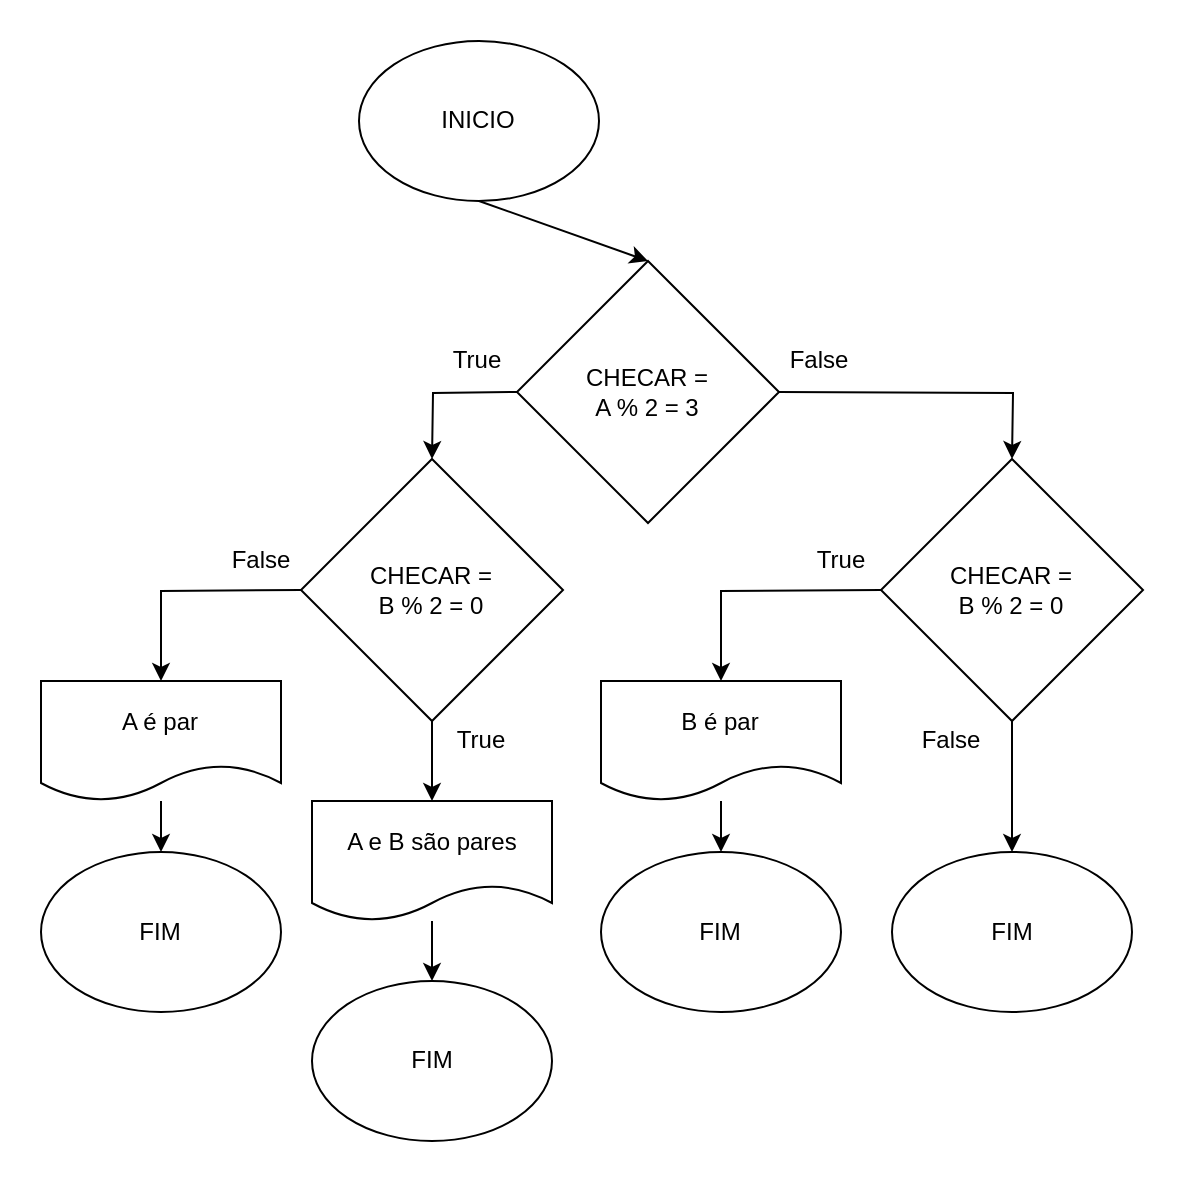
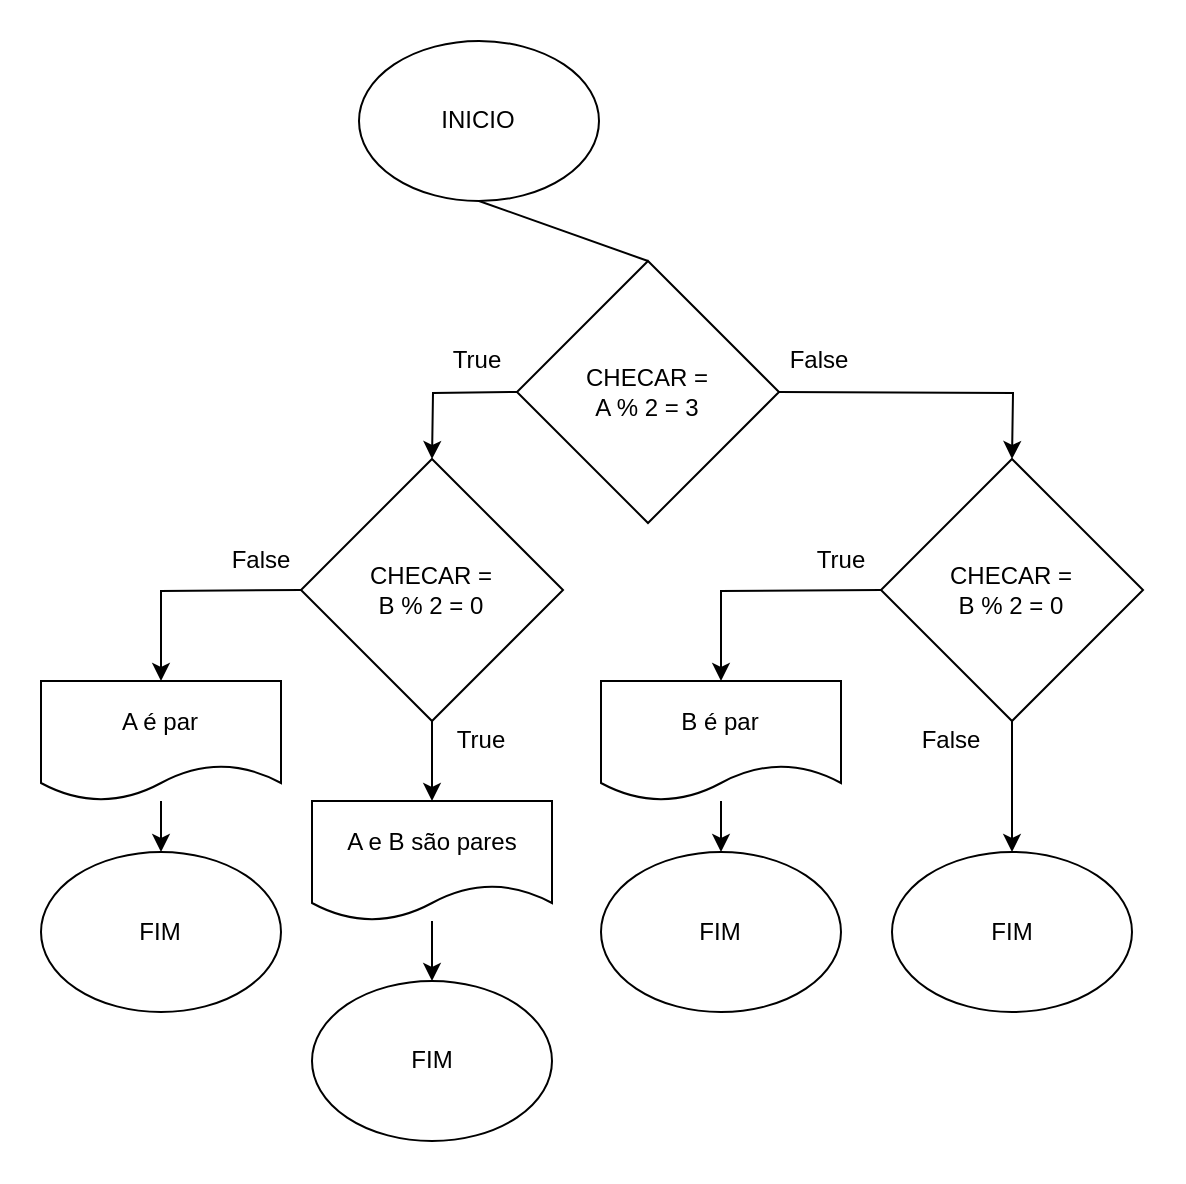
edge "INICIO" -> "CHECAR = A % 2 = 3": arrowhead classic -> none
